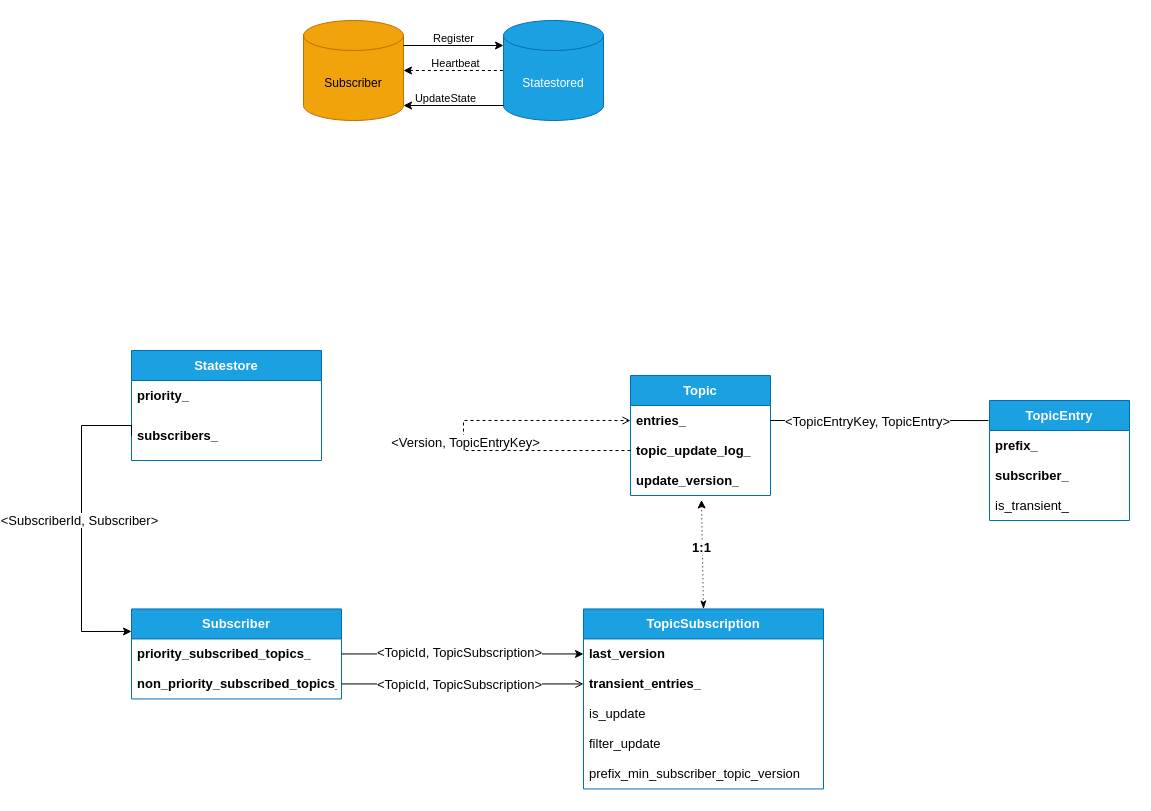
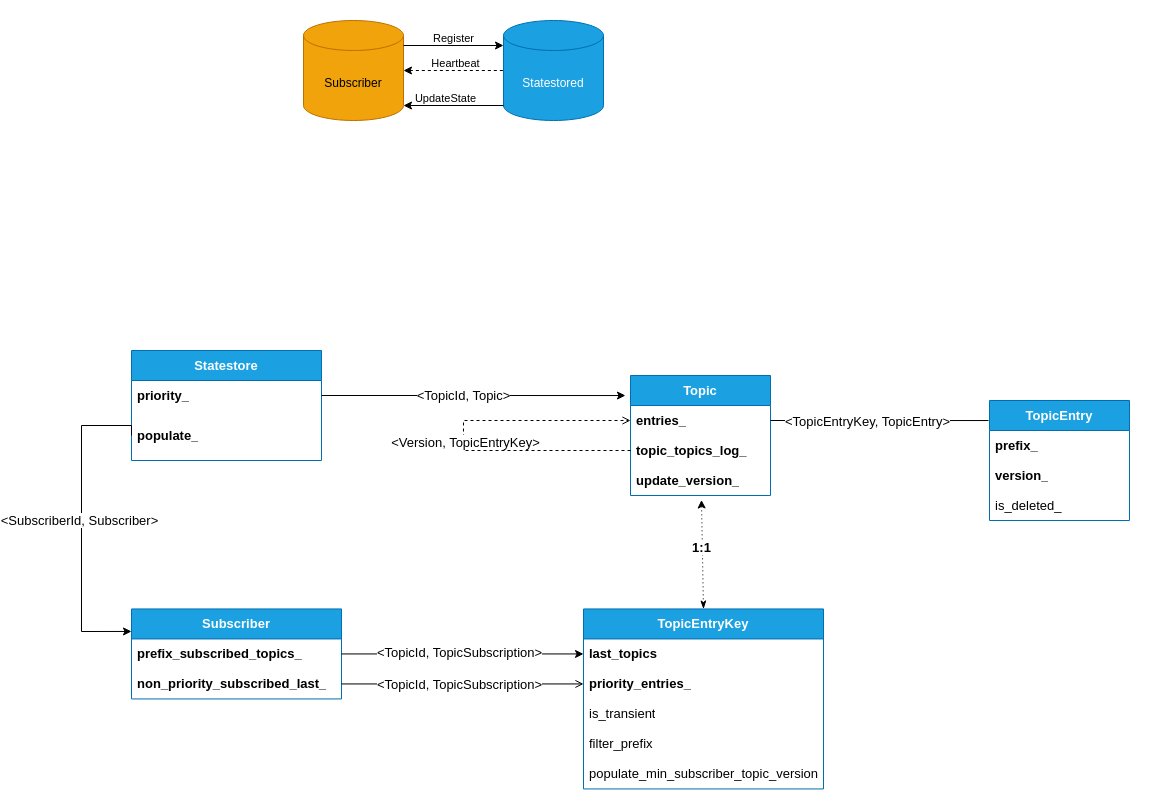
edge "priority_" -> "Topic": added, label "<TopicId, Topic>"
node "subscribers_": label "subscribers_" -> "populate_"
node "topic_update_log_": label "topic_update_log_" -> "topic_topics_log_"
node "subscriber_": label "subscriber_" -> "version_"
node "is_transient_": label "is_transient_" -> "is_deleted_"
node "TopicSubscription": label "TopicSubscription" -> "TopicEntryKey"
node "priority_subscribed_topics_": label "priority_subscribed_topics_" -> "prefix_subscribed_topics_"
node "last_version": label "last_version" -> "last_topics"
node "non_priority_subscribed_topics_": label "non_priority_subscribed_topics_" -> "non_priority_subscribed_last_"
node "transient_entries_": label "transient_entries_" -> "priority_entries_"
node "is_update": label "is_update" -> "is_transient"
node "filter_update": label "filter_update" -> "filter_prefix"
node "prefix_min_subscriber_topic_version": label "prefix_min_subscriber_topic_version" -> "populate_min_subscriber_topic_version"
